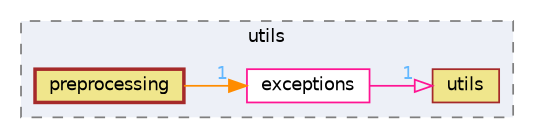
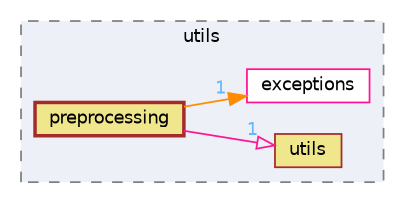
edge "exceptions" -> "utils": now "preprocessing" -> "utils"
